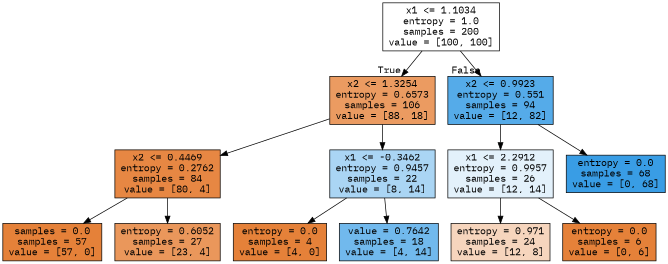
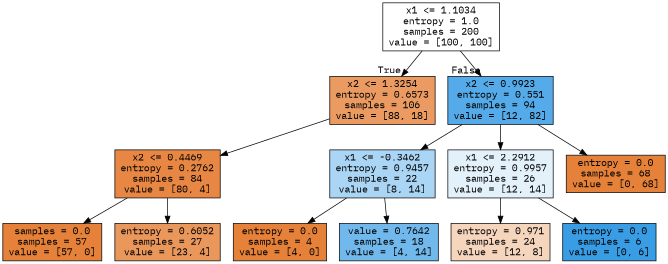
edge "x2 <= 1.3254 entropy = 0.6573 samples = 106 value = [88, 18]" -> "x1 <= -0.3462 entropy = 0.9457 samples = 22 value = [8, 14]": now "x2 <= 0.9923 entropy = 0.551 samples = 94 value = [12, 82]" -> "x1 <= -0.3462 entropy = 0.9457 samples = 22 value = [8, 14]"
node "entropy = 0.0 samples = 68 value = [0, 68]": fillcolor #399de5ff -> #e58139ff
node "entropy = 0.0 samples = 6 value = [0, 6]": fillcolor #e58139ff -> #399de5ff
